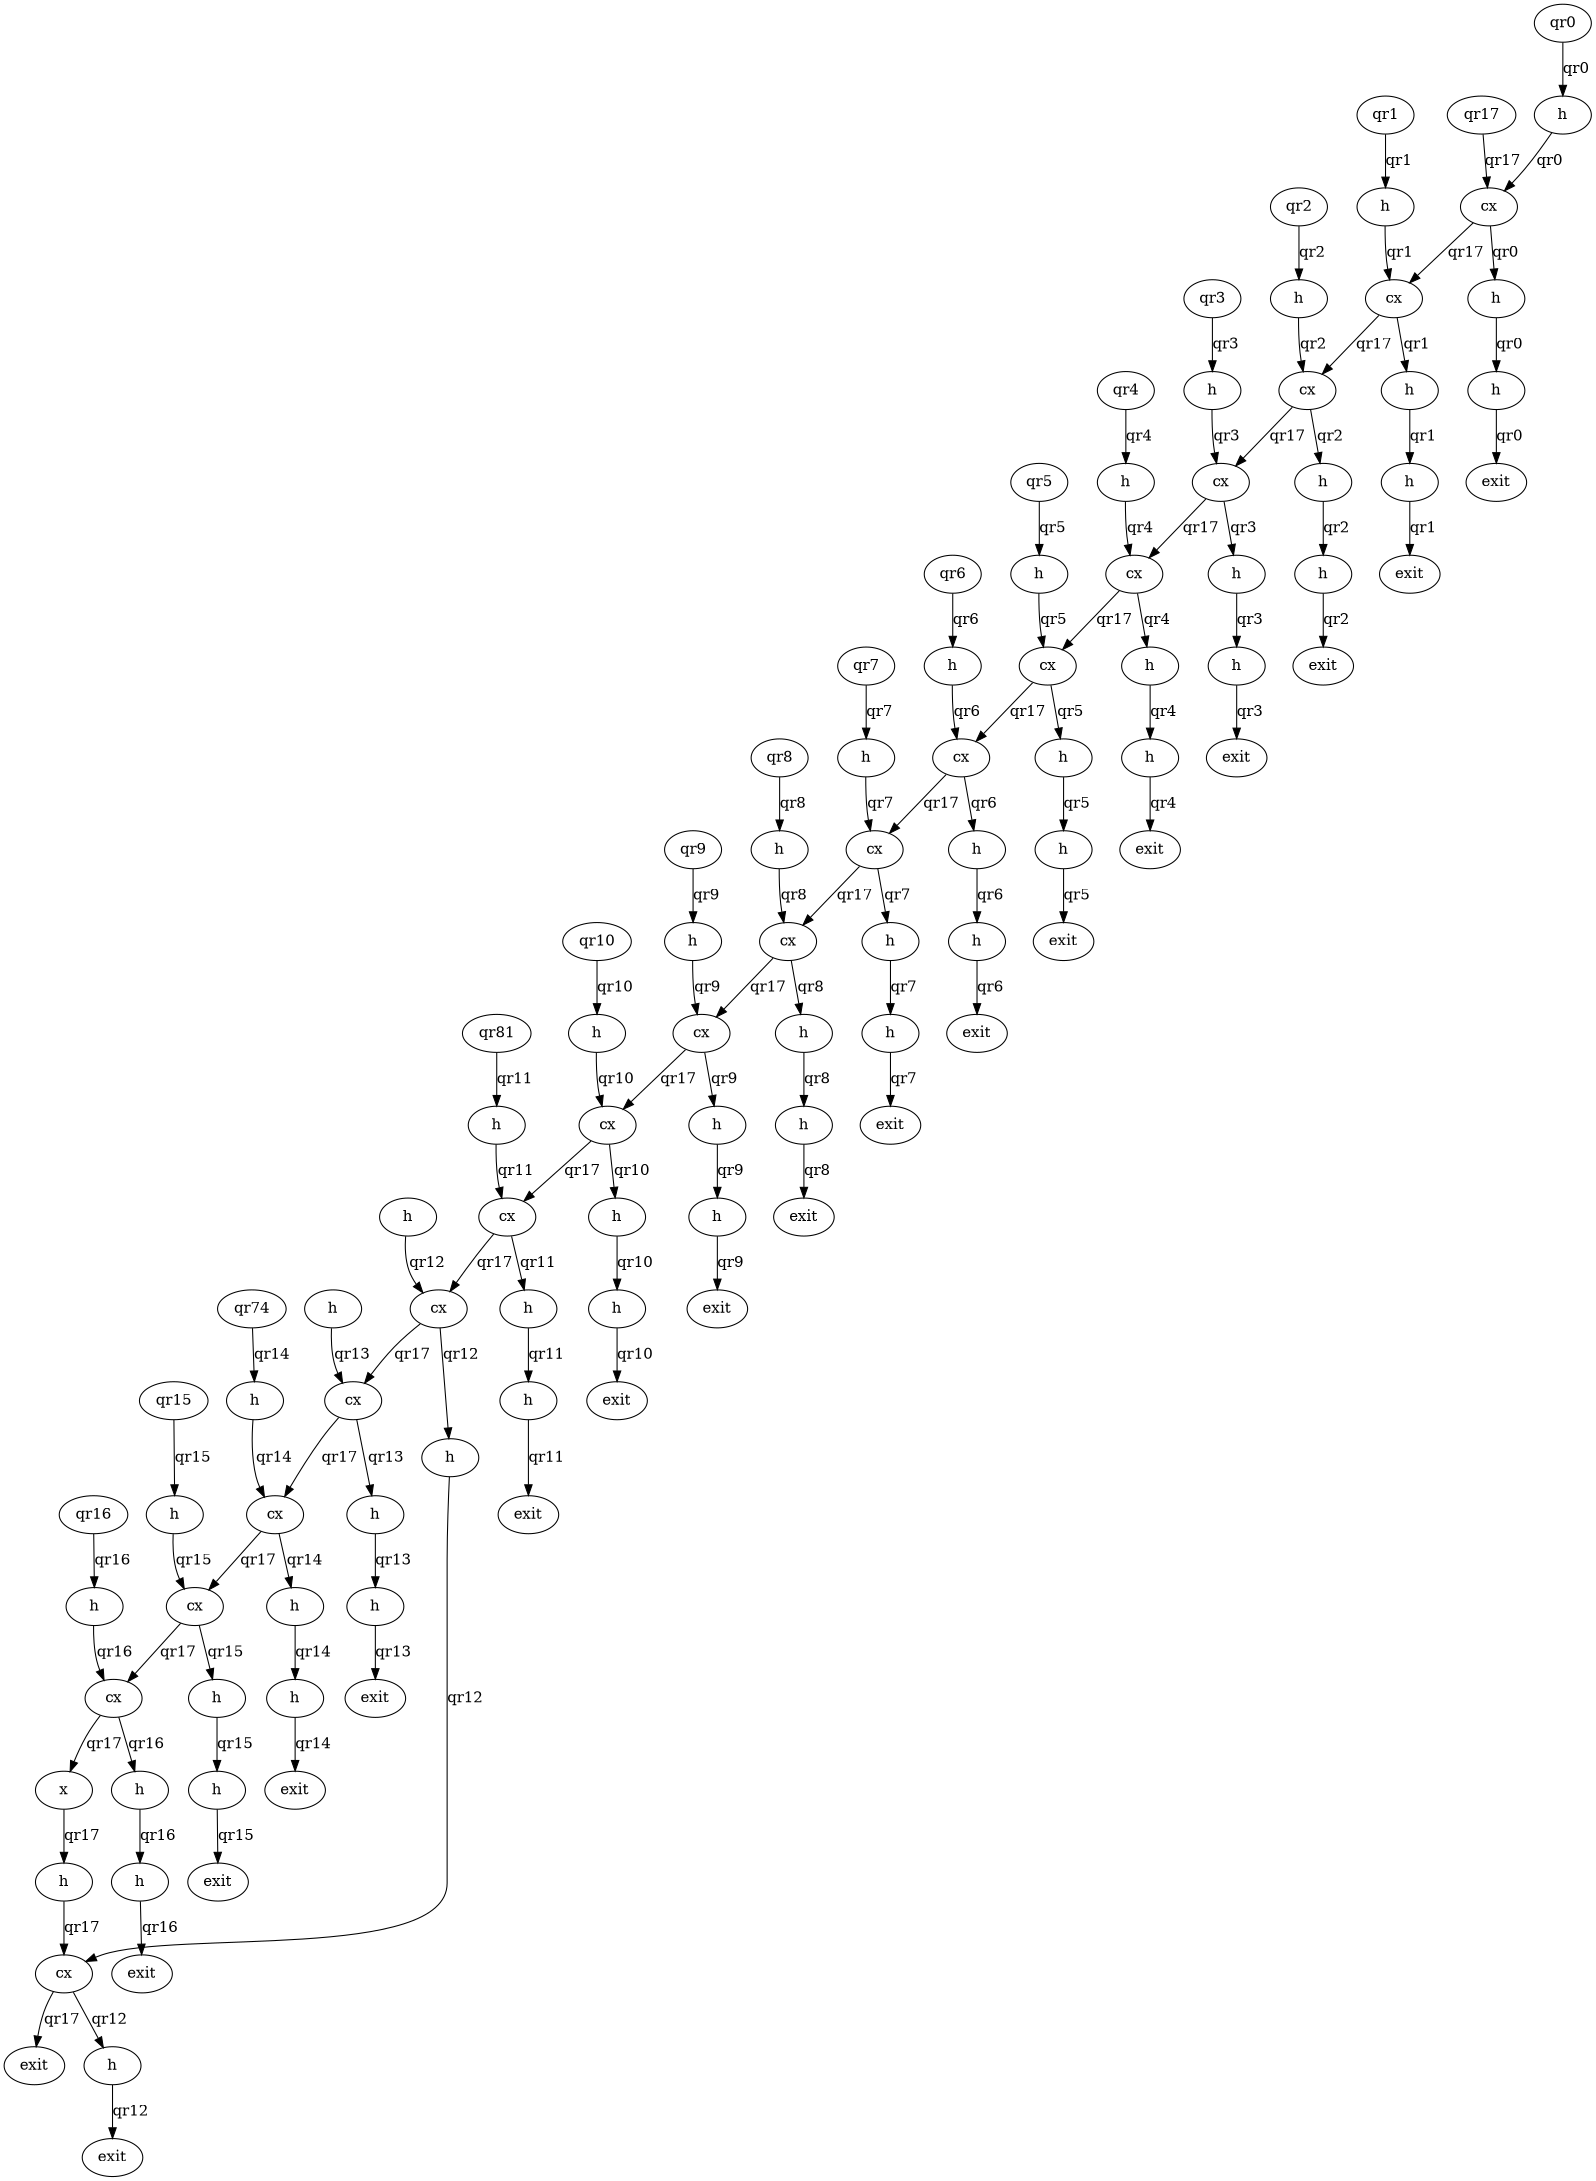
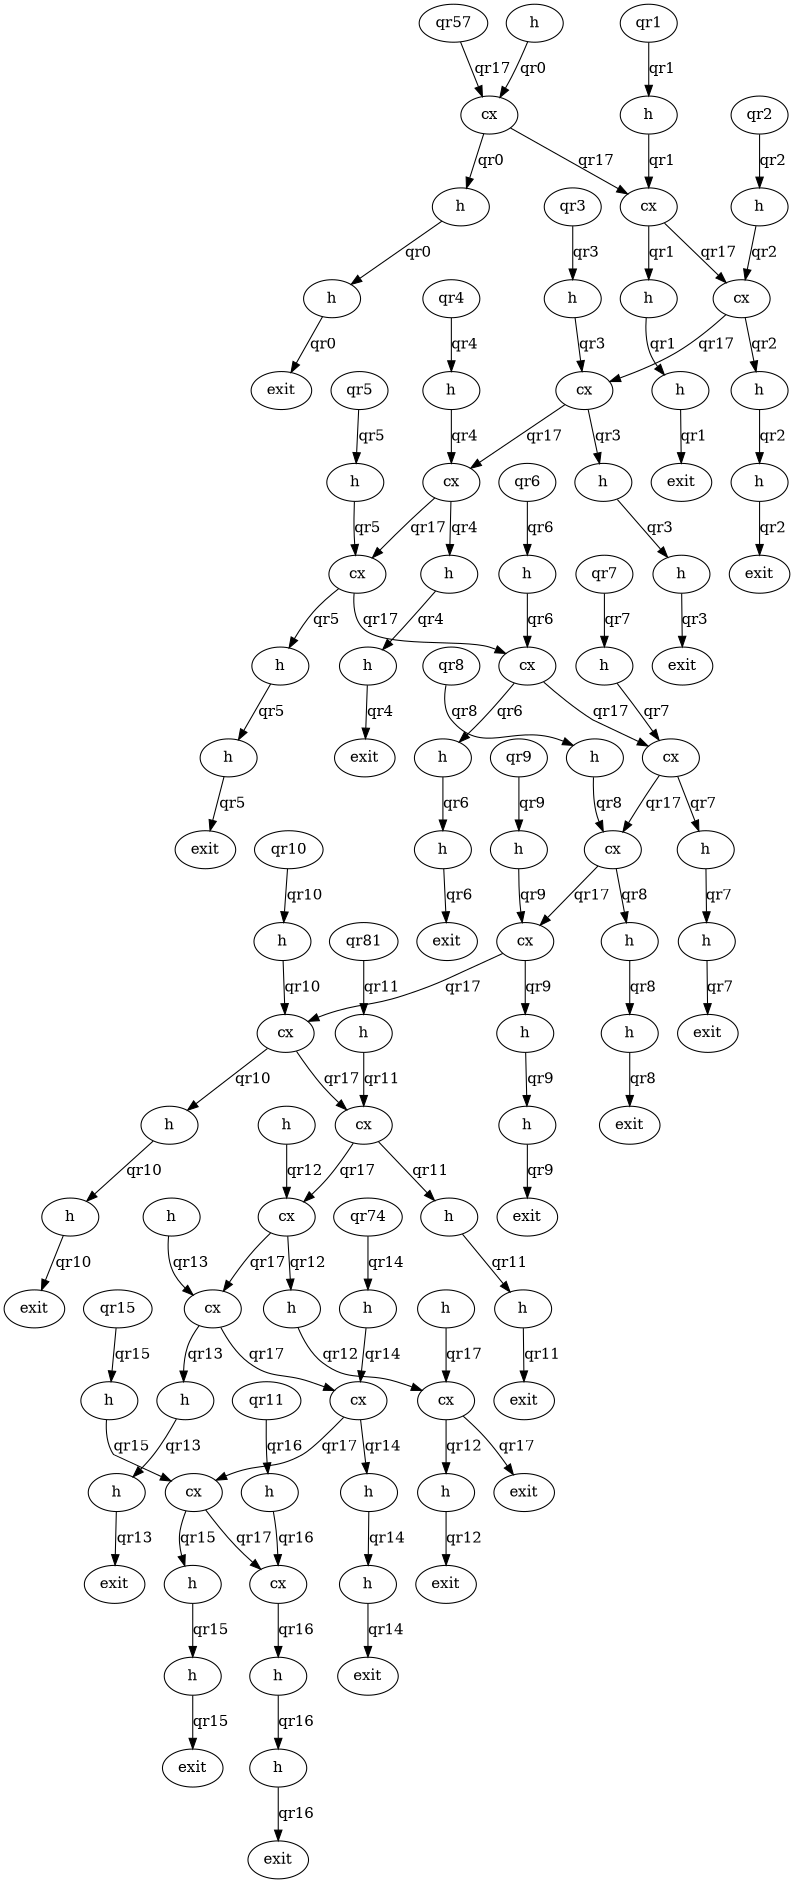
node "qr0": removed
node "qr17": label "qr17" -> "qr57"
node "qr16": label "qr16" -> "qr11"
node "x": removed
